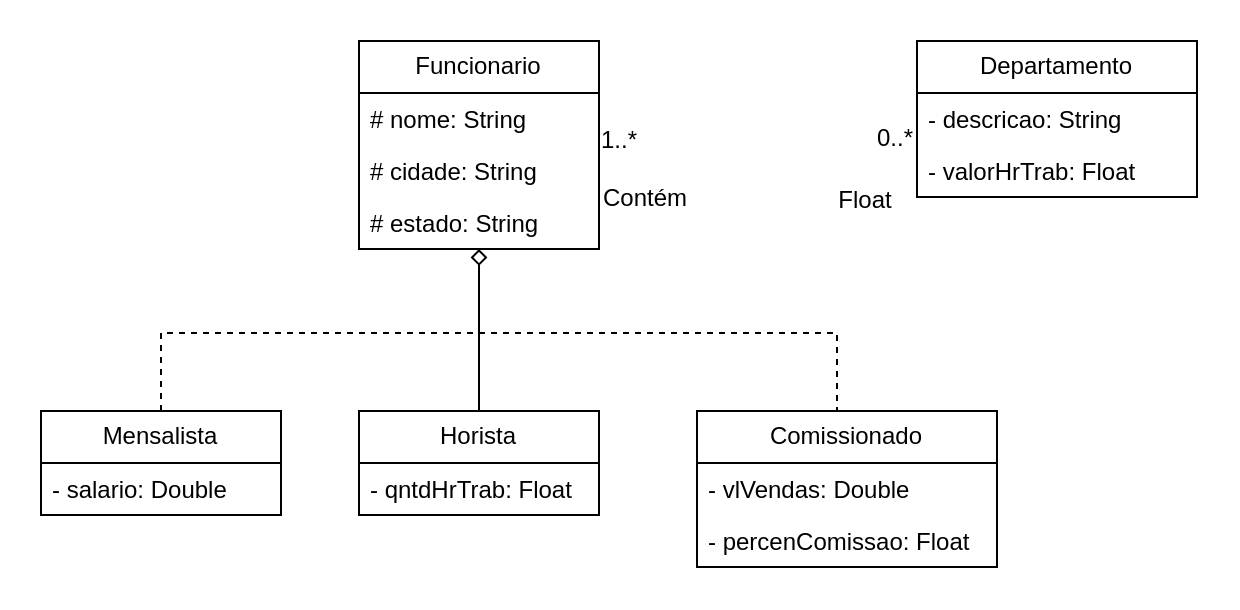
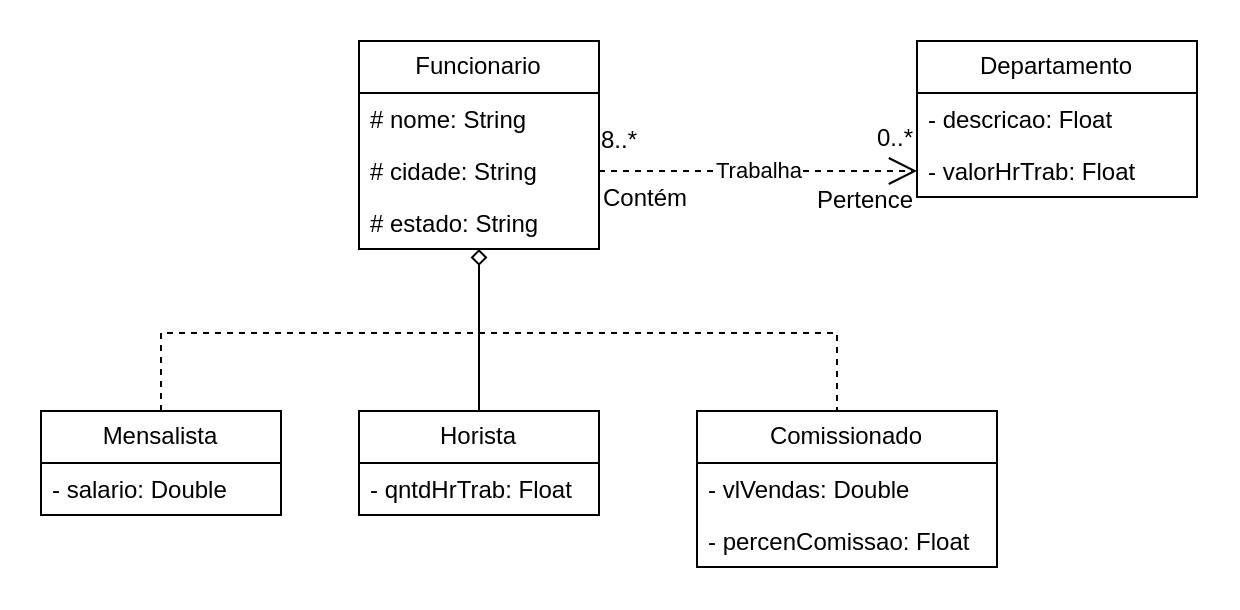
node "- descricao: String": label "- descricao: String" -> "- descricao: Float"
node "1..*": label "1..*" -> "8..*"
edge "# cidade: String" -> "- valorHrTrab: Float": added, label "Trabalha"
node "Float": label "Float" -> "Pertence"
